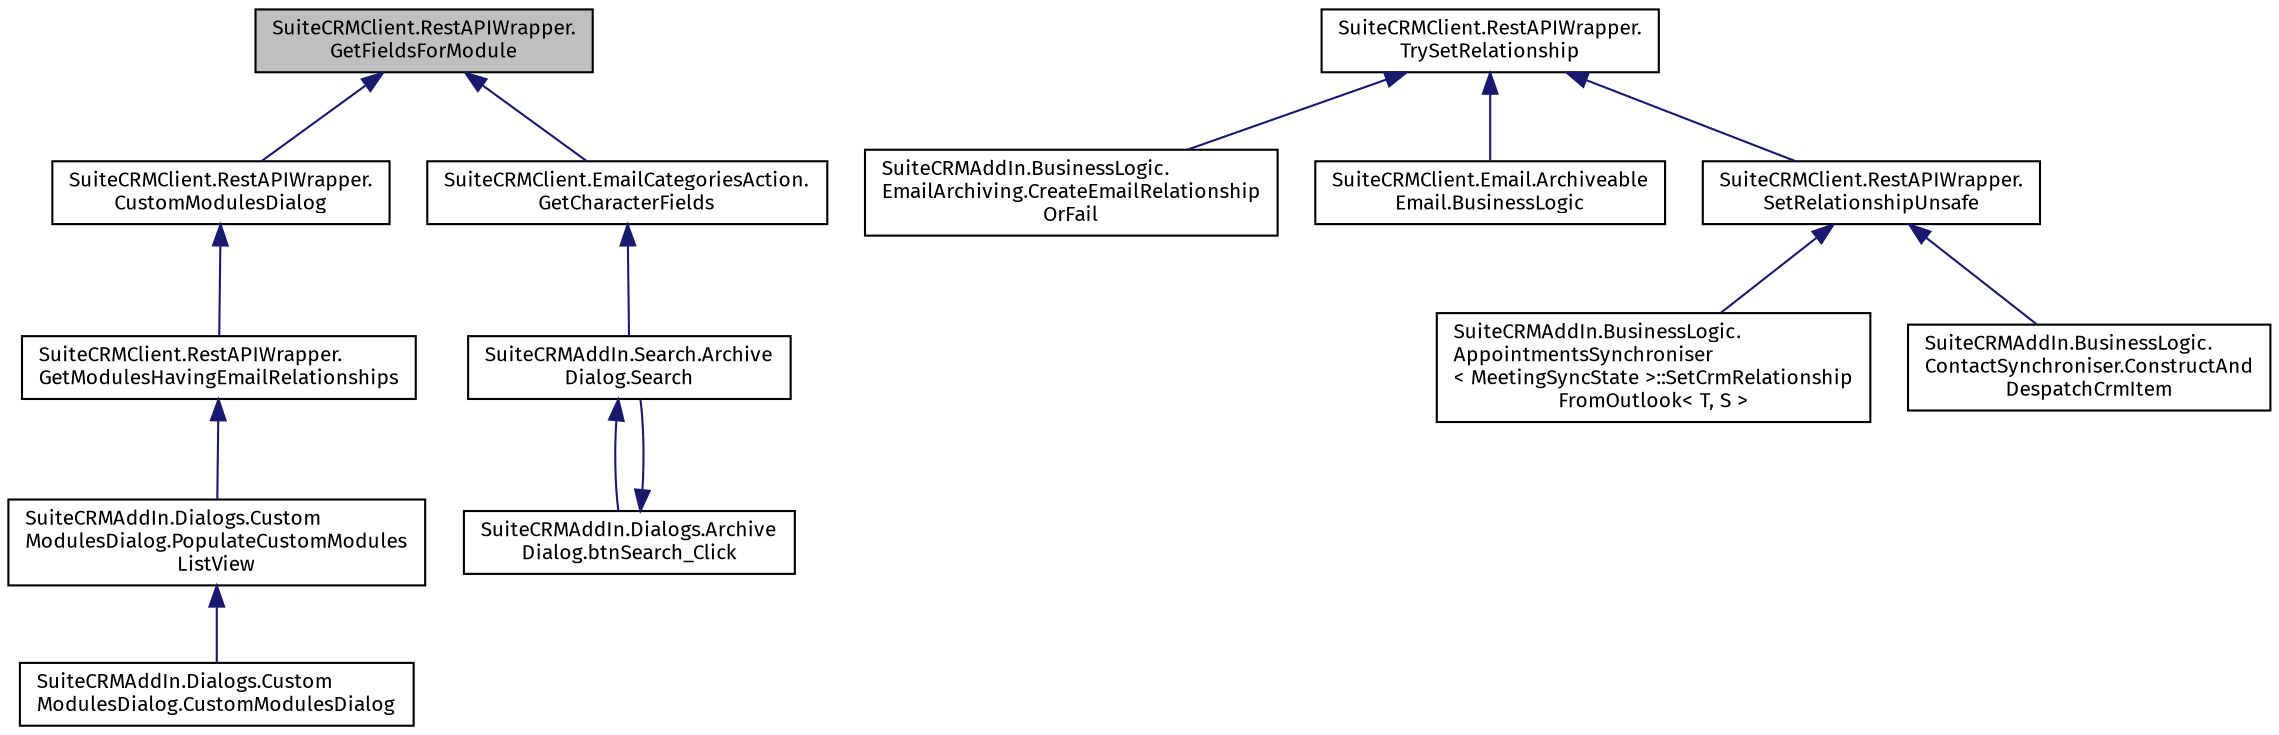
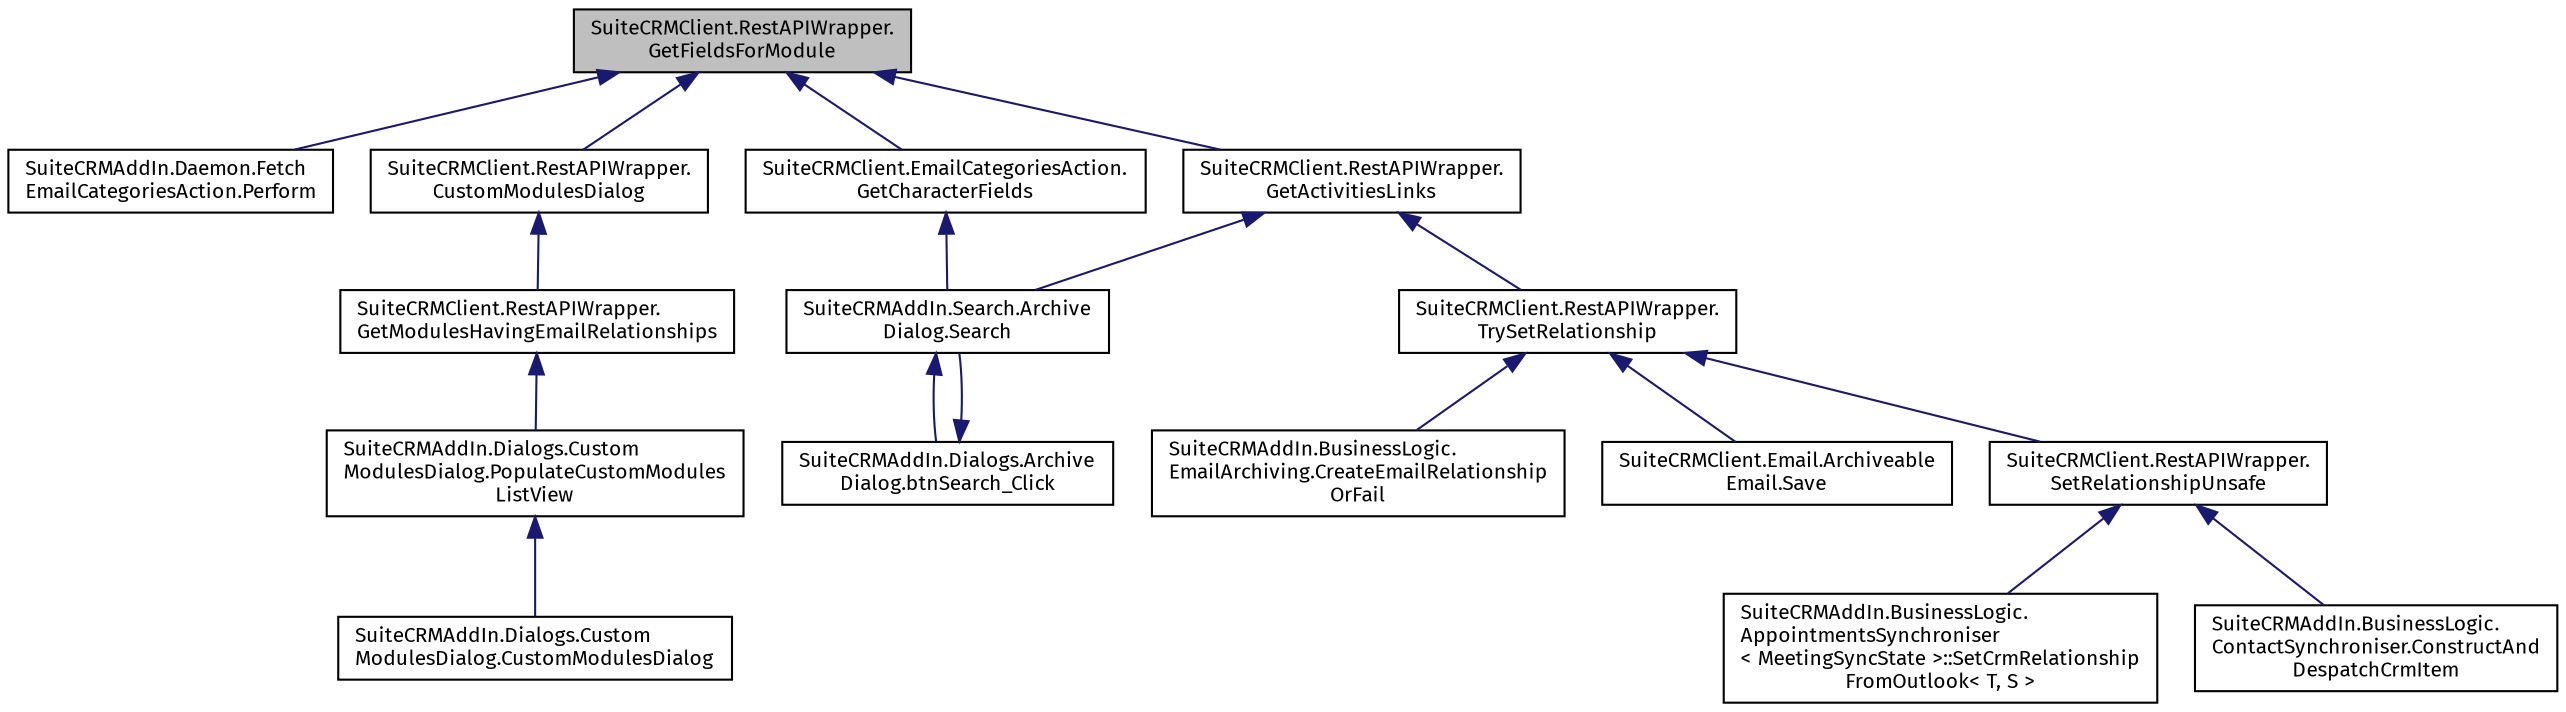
node "SuiteCRMAddIn.Daemon.Fetch EmailCategoriesAction.Perform": added
node "SuiteCRMClient.RestAPIWrapper. GetActivitiesLinks": added
node "SuiteCRMClient.Email.Archiveable Email.BusinessLogic": label "SuiteCRMClient.Email.Archiveable Email.BusinessLogic" -> "SuiteCRMClient.Email.Archiveable Email.Save"
